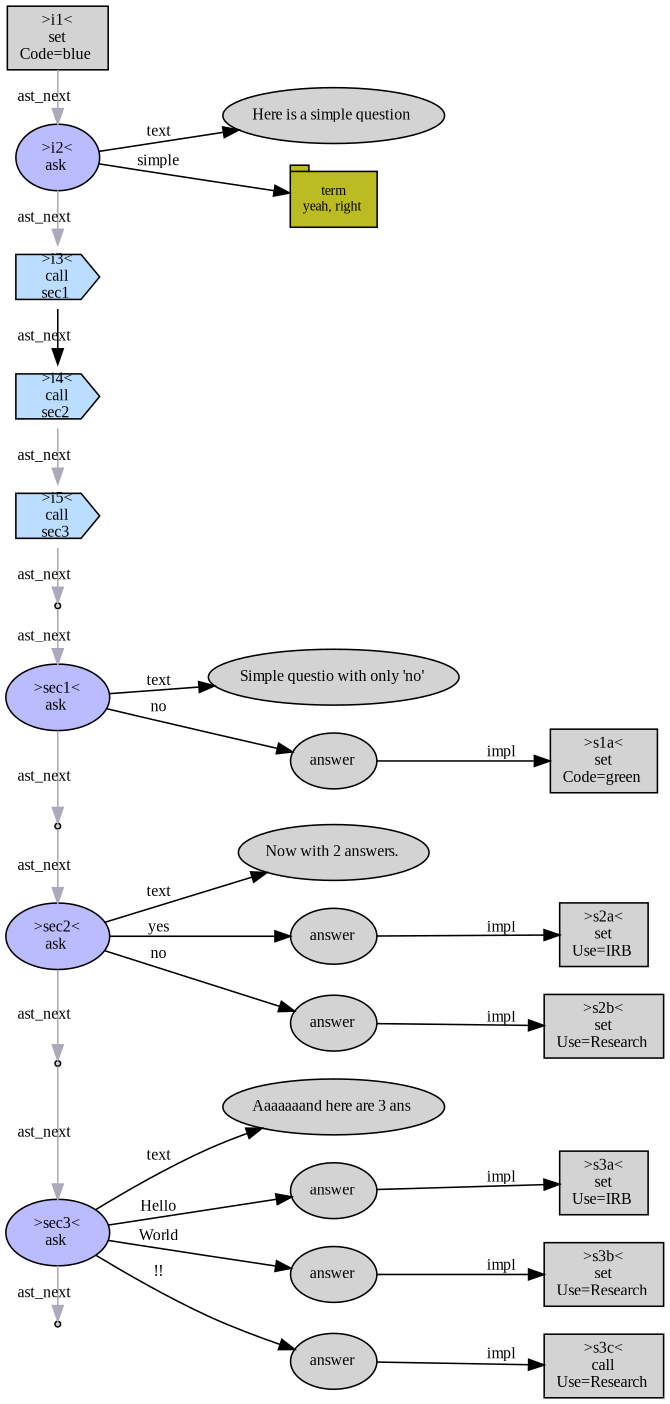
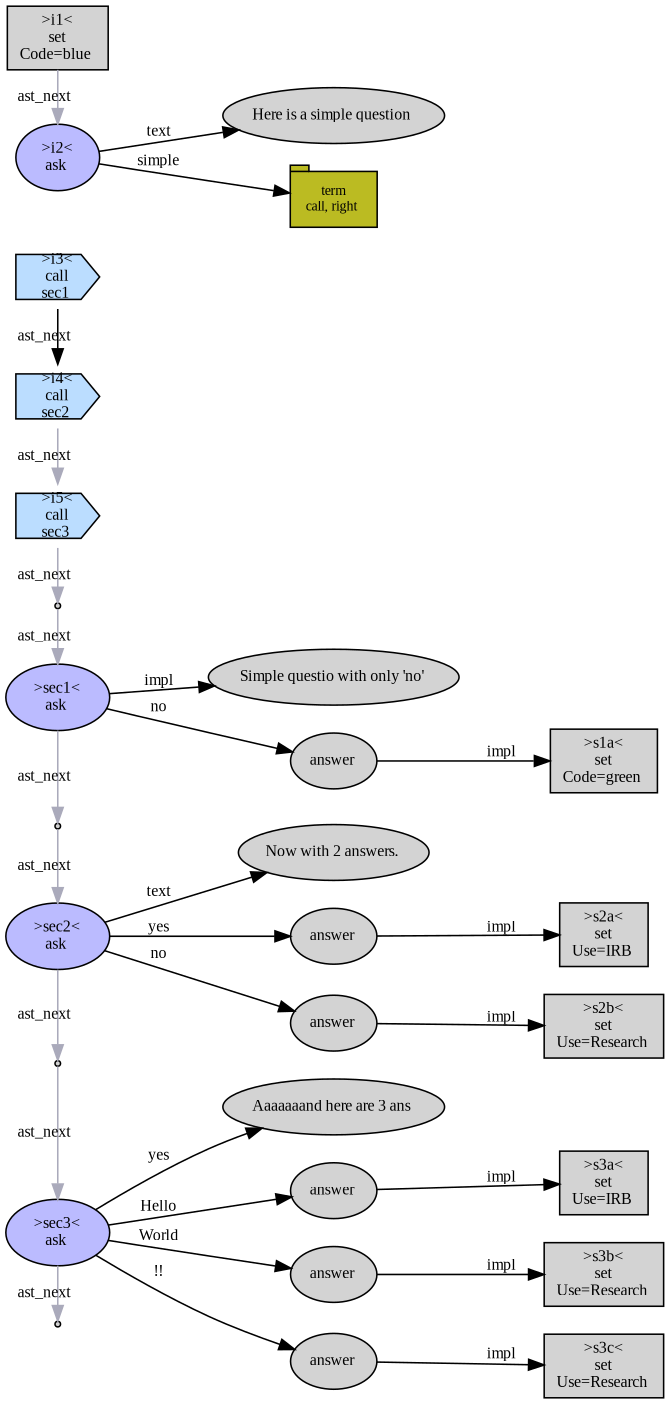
node "term yeah, right": label "term yeah, right" -> "term call, right"
edge ">i2< ask" -> ">i3< call sec1": removed, label "ast_next"
edge ">sec1< ask" -> "Simple questio with only 'no'": label "text" -> "impl"
edge ">sec3< ask" -> "Aaaaaaand here are 3 ans": label "text" -> "yes"
node ">s3c< call Use=Research": label ">s3c< call Use=Research" -> ">s3c< set Use=Research"
